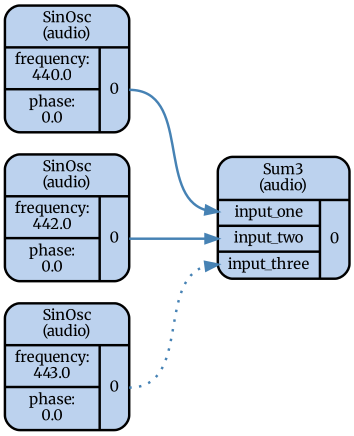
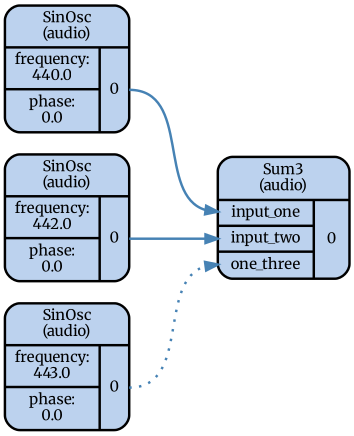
node "Sum3": text "input_three" -> "one_three"
